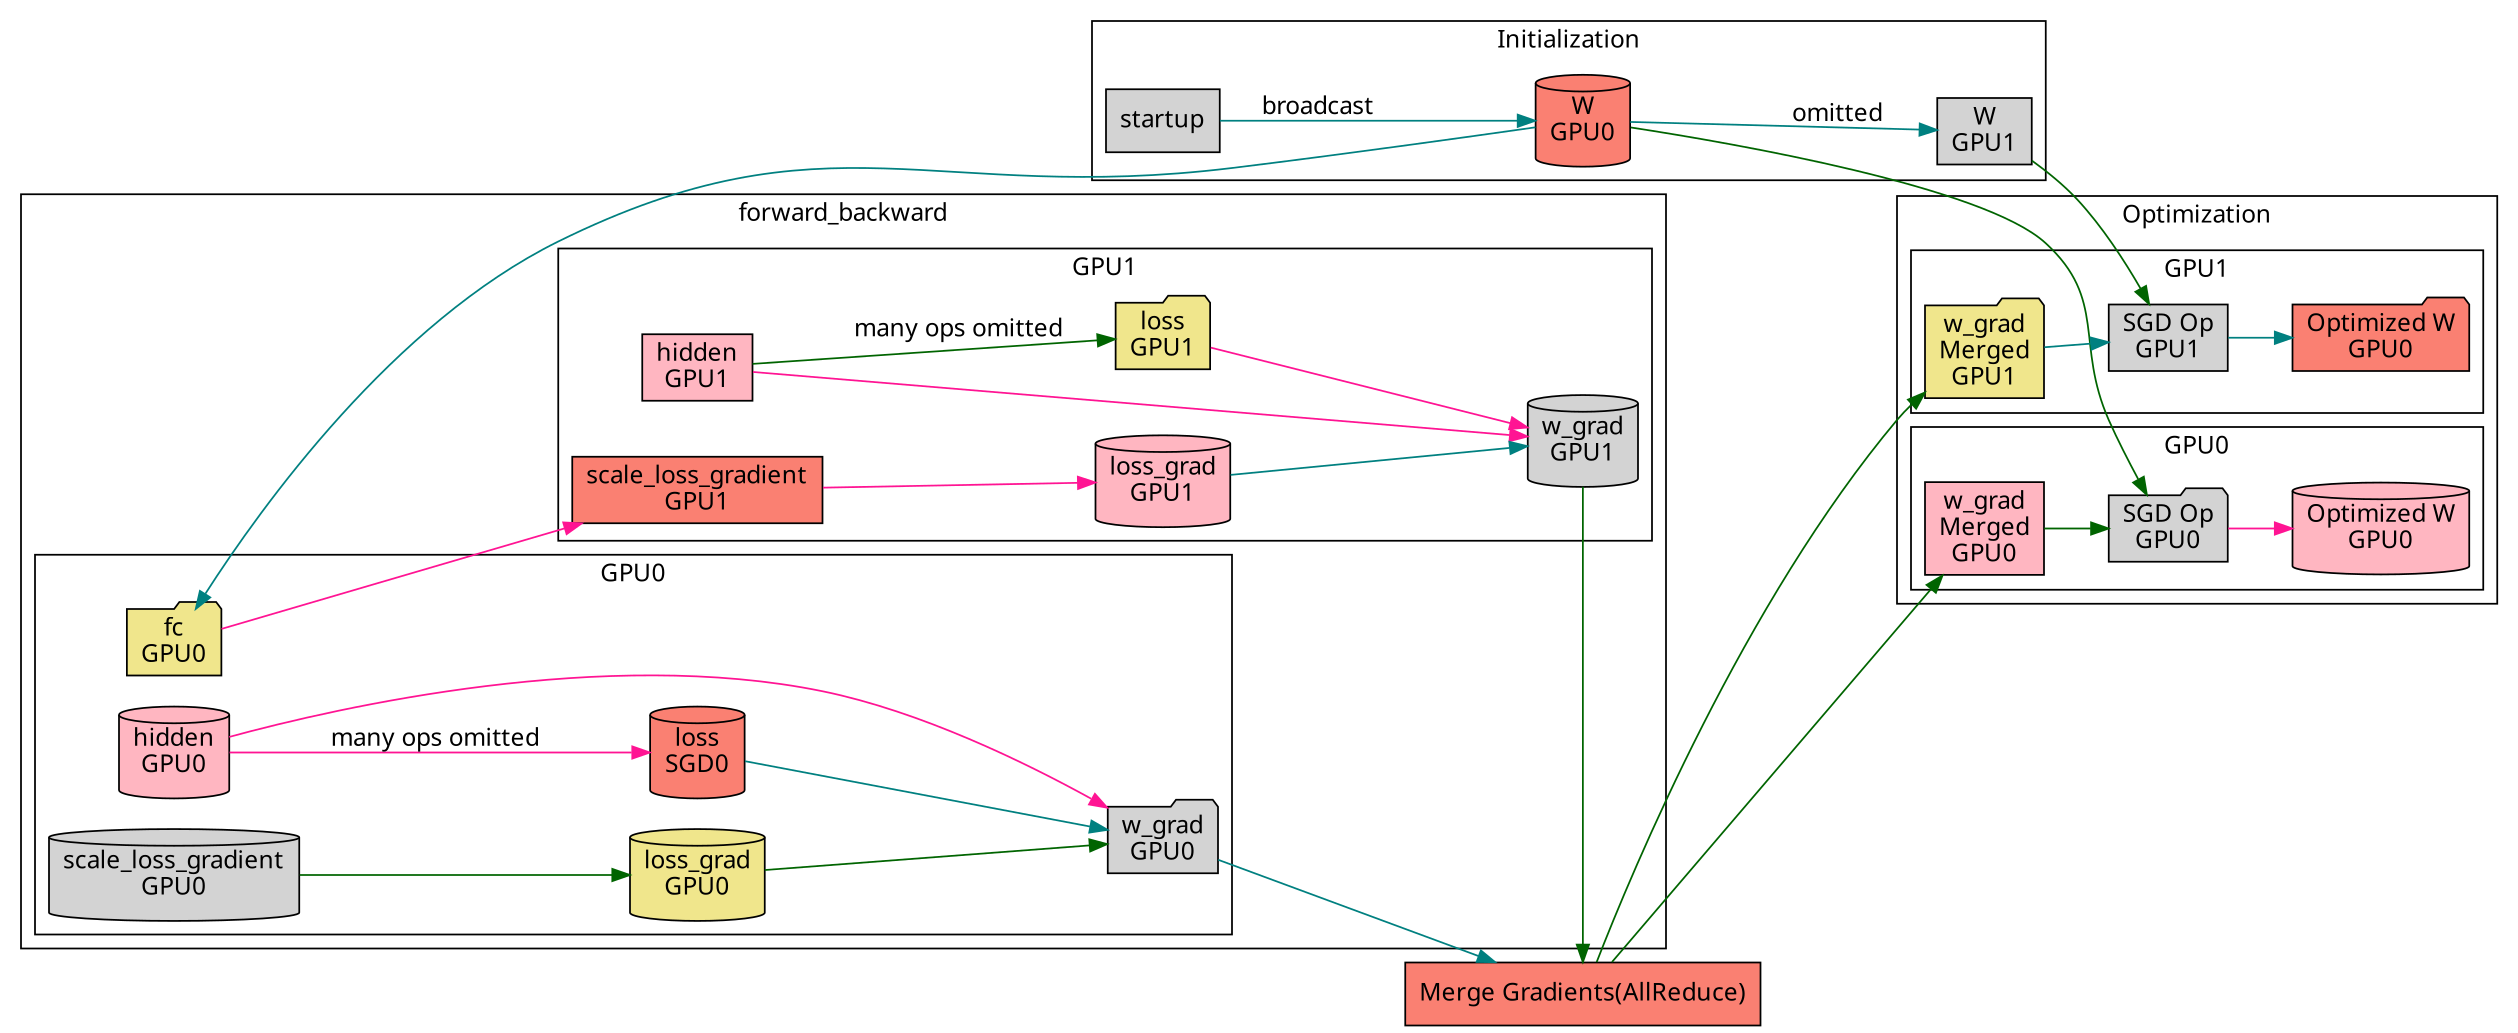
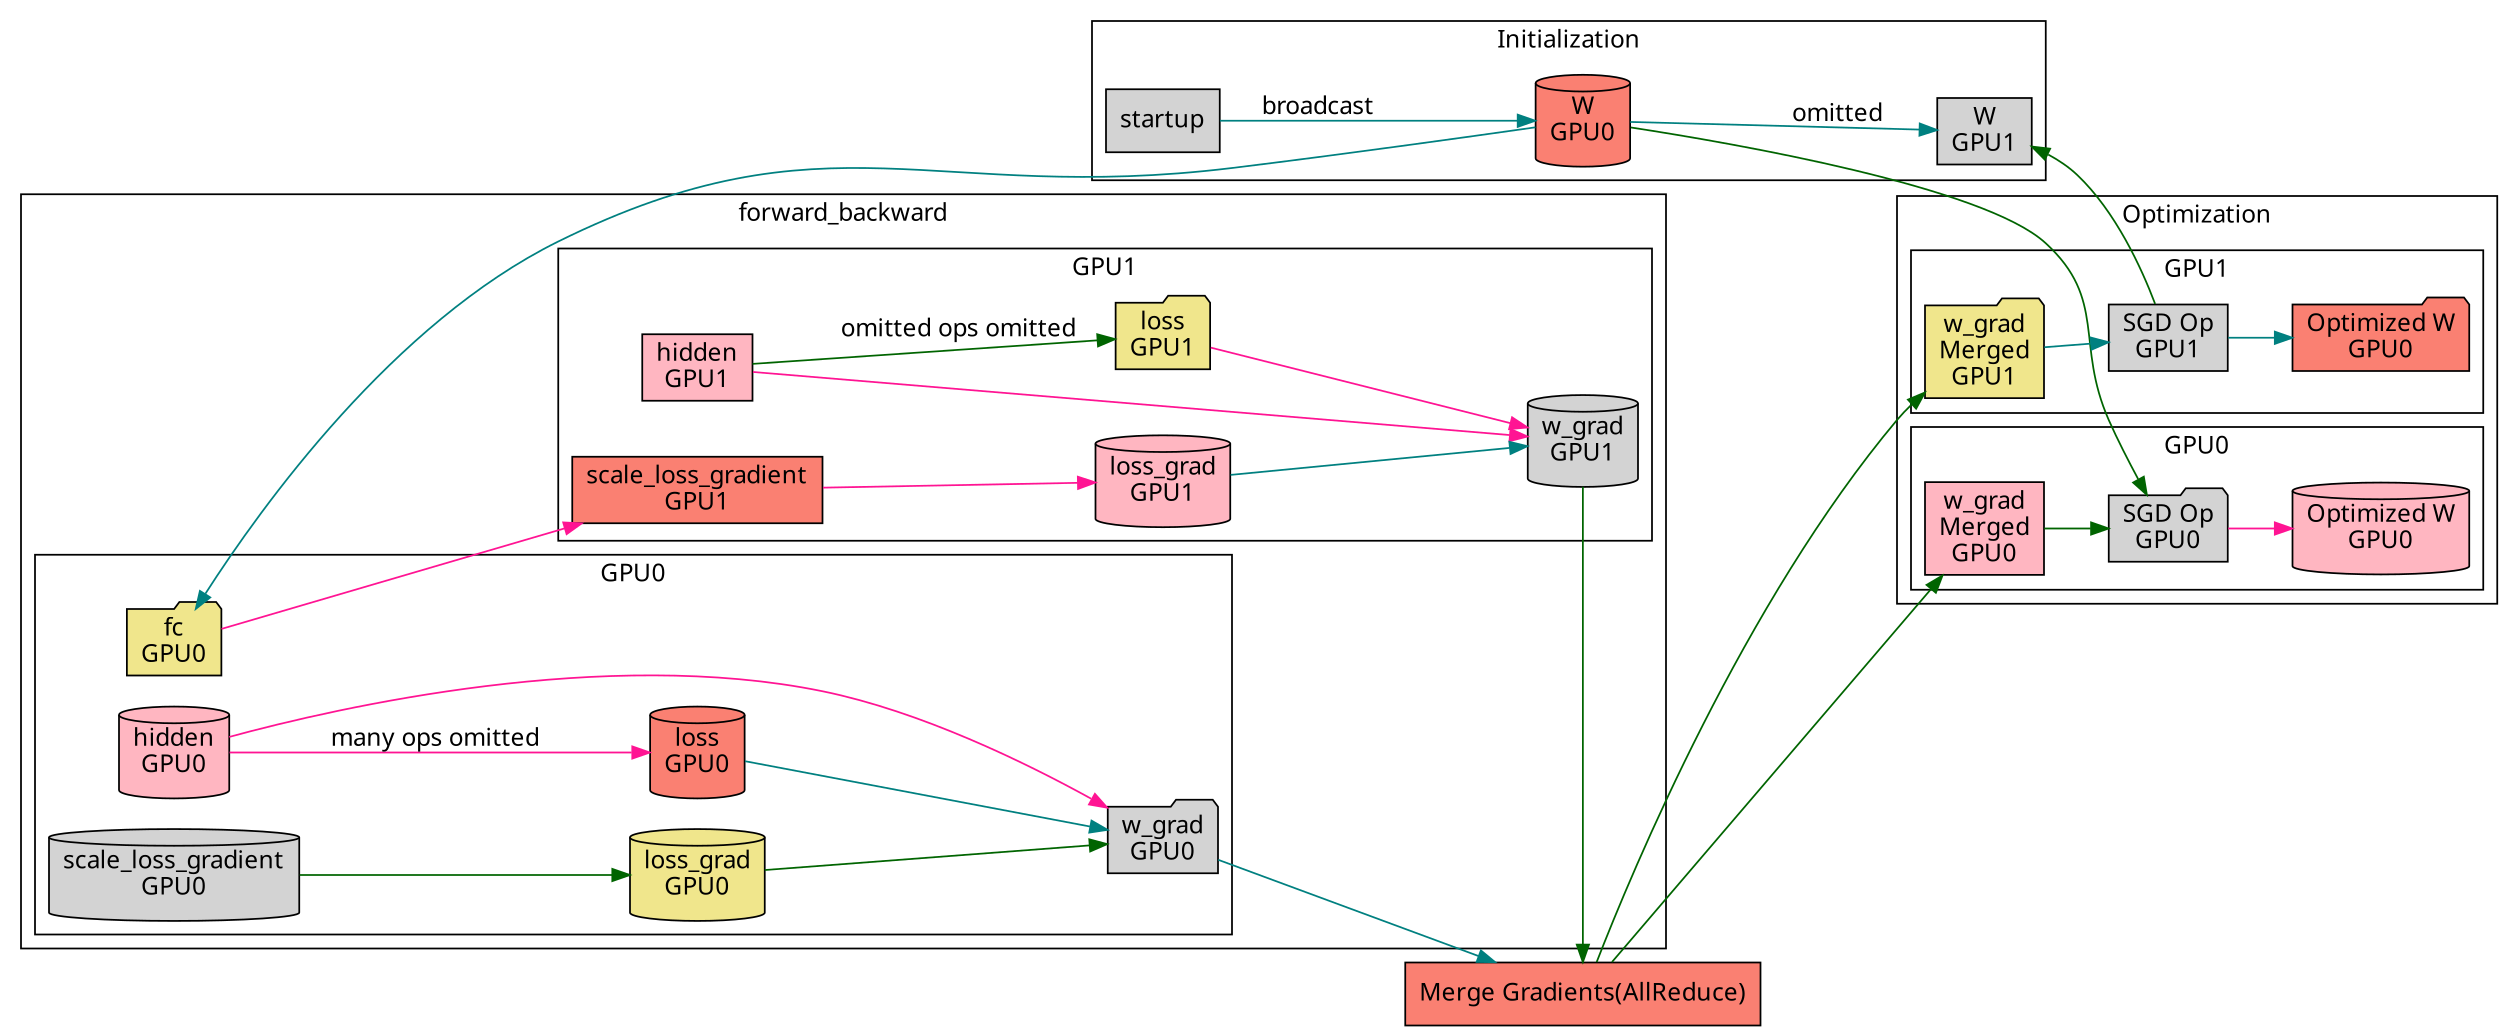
edge "W GPU1" -> "SGD Op GPU1": reversed
edge "hidden GPU1" -> "loss GPU1": label "many ops omitted" -> "omitted ops omitted"
node "loss SGD0": label "loss SGD0" -> "loss GPU0"
